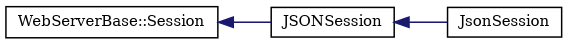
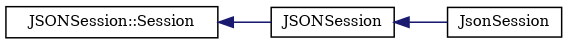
node "WebServerBase::Session": label "WebServerBase::Session" -> "JSONSession::Session"
